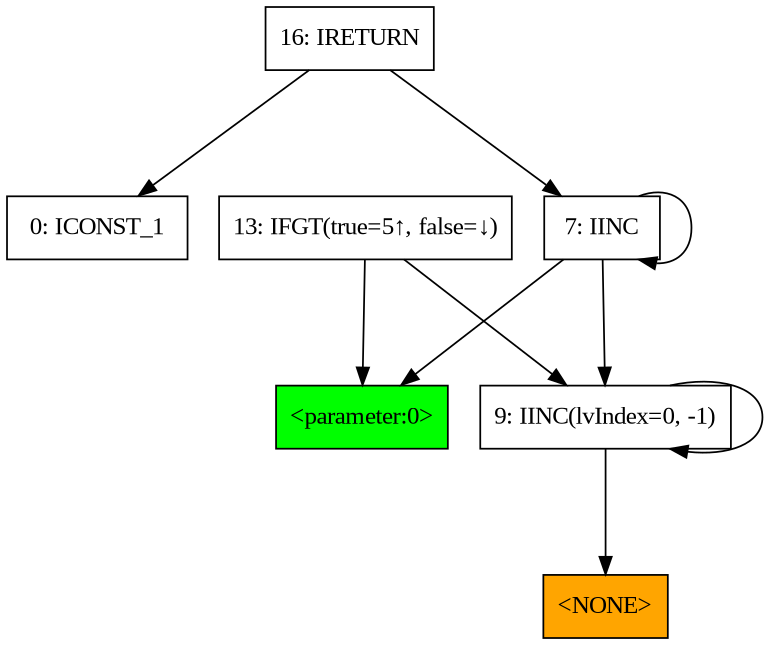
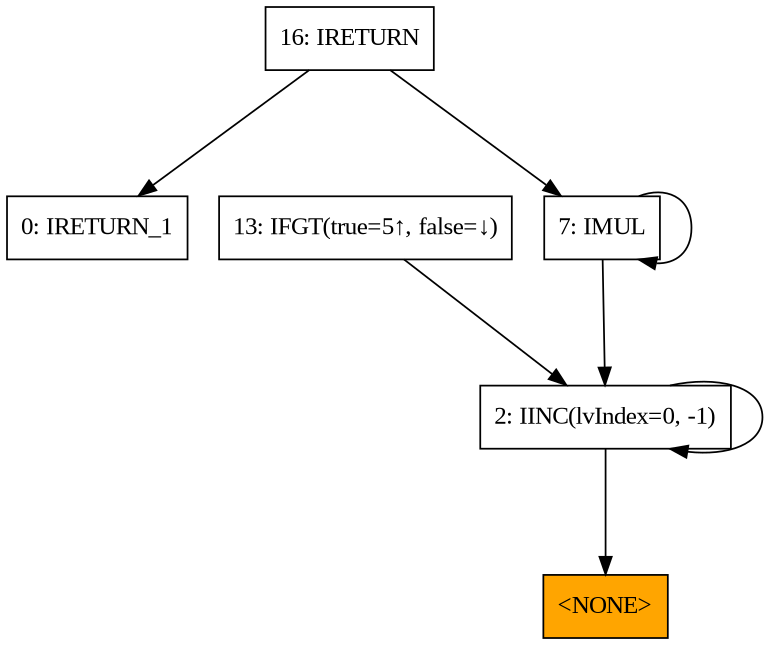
node "0: ICONST_1": label "0: ICONST_1" -> "0: IRETURN_1"
node "7: IINC": label "7: IINC" -> "7: IMUL"
node "<parameter:0>": removed
node "9: IINC(lvIndex=0, -1)": label "9: IINC(lvIndex=0, -1)" -> "2: IINC(lvIndex=0, -1)"
